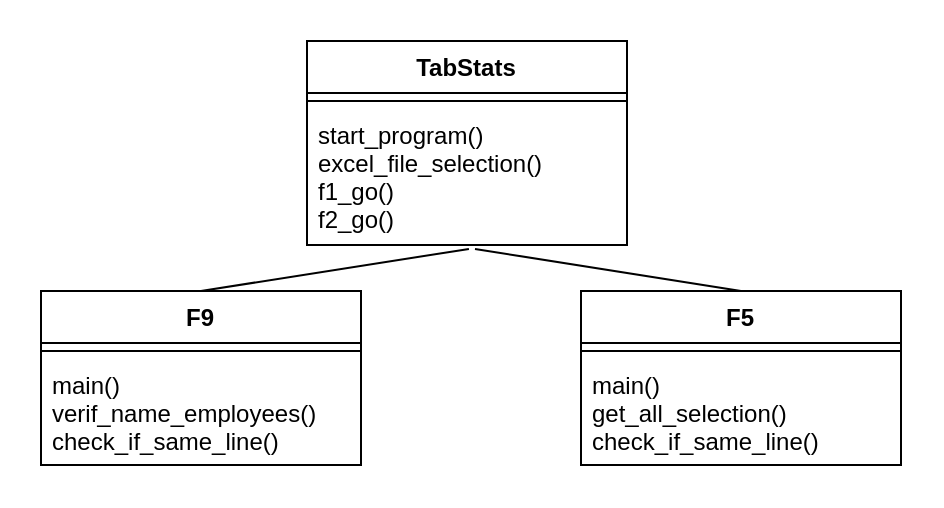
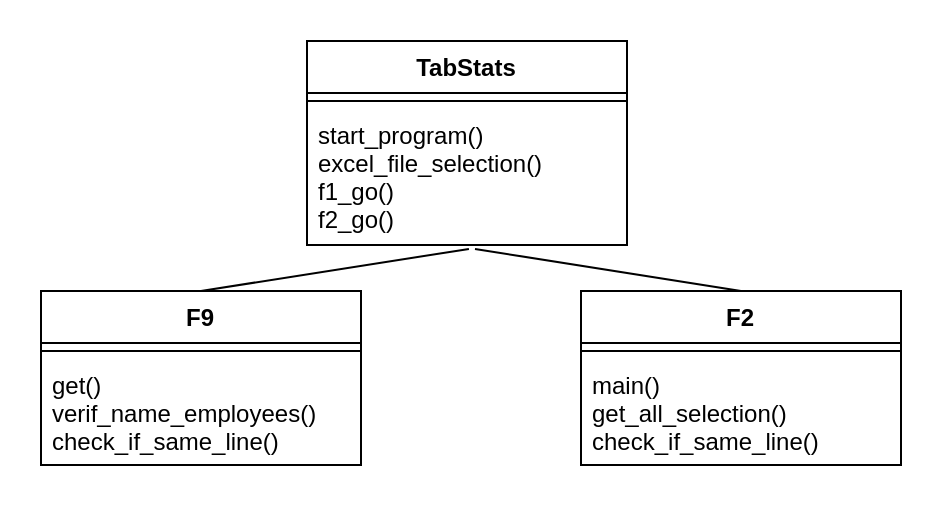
node "F5": label "F5" -> "F2"
node "main() verif_name_employees() check_if_same_line()": label "main() verif_name_employees() check_if_same_line()" -> "get() verif_name_employees() check_if_same_line()"
